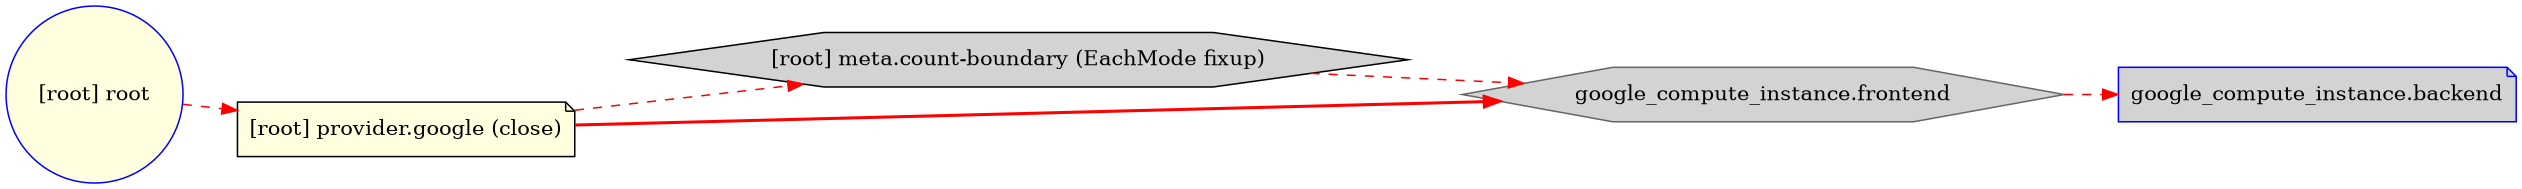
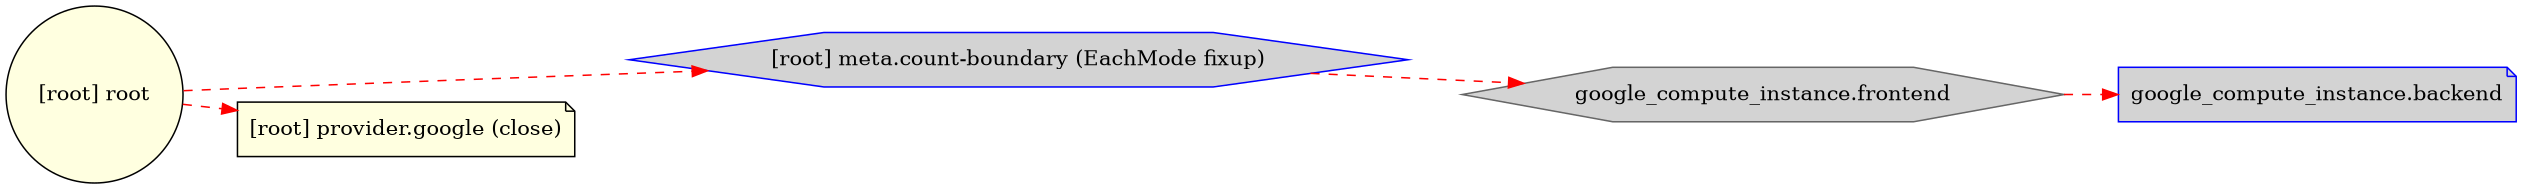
node "[root] meta.count-boundary (EachMode fixup)": color black -> blue
node "[root] root": color blue -> black
edge "[root] provider.google (close)" -> "[root] meta.count-boundary (EachMode fixup)": now "[root] root" -> "[root] meta.count-boundary (EachMode fixup)"
edge "[root] provider.google (close)" -> "google_compute_instance.frontend": removed
